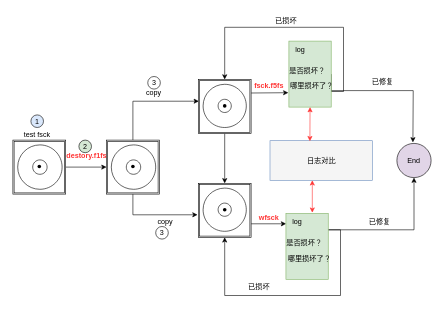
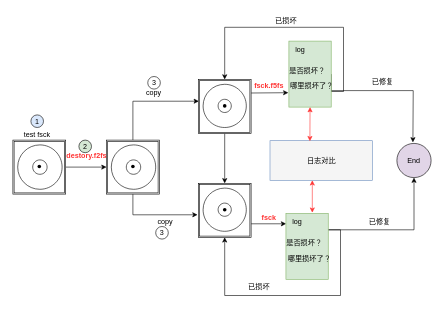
node "destory.f1fs": label "destory.f1fs" -> "destory.f2fs"
node "wfsck": label "wfsck" -> "fsck"
